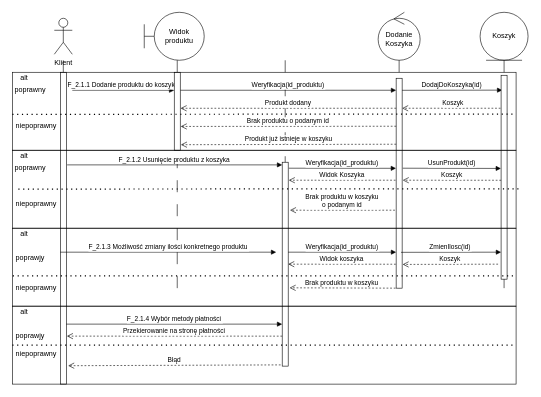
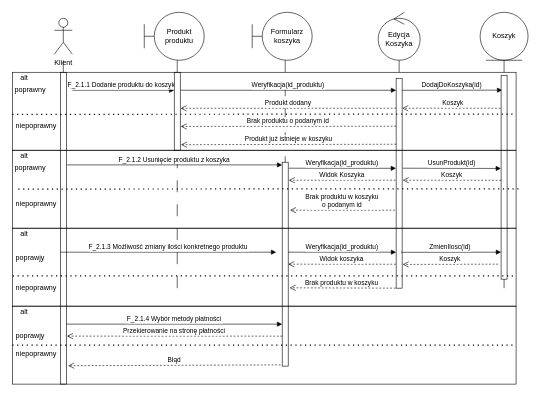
node "Widok produktu": label "Widok produktu" -> "Produkt produktu"
node "Formularz koszyka": added
node "Dodanie Koszyka": label "Dodanie Koszyka" -> "Edycja Koszyka"
